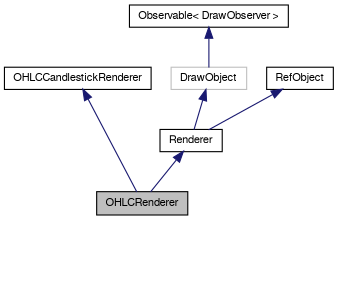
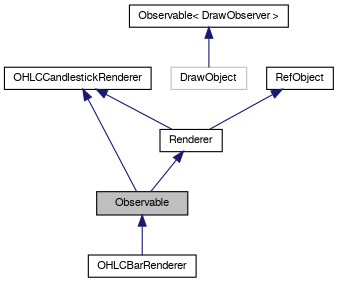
edge "Renderer" -> "DrawObject": now "Renderer" -> "OHLCCandlestickRenderer"
node "OHLCRenderer": label "OHLCRenderer" -> "Observable"
node "OHLCBarRenderer": added
